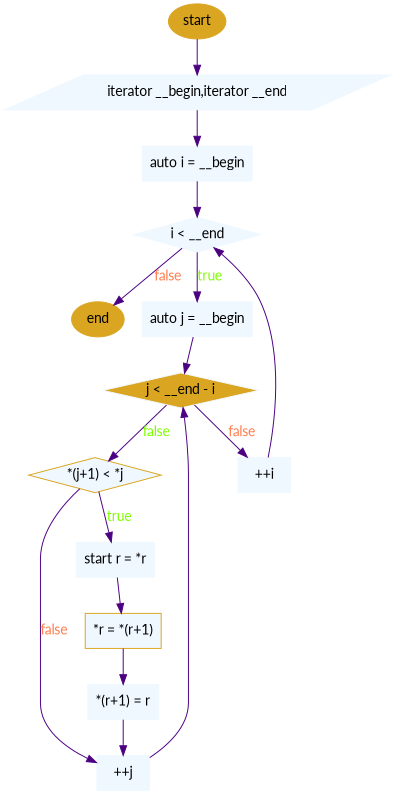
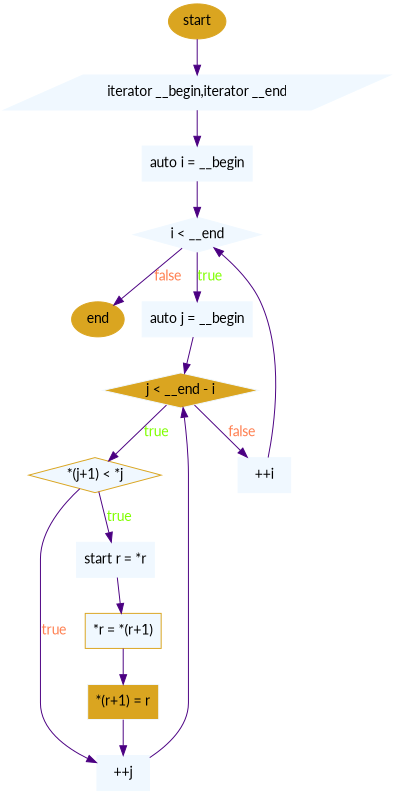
edge "j < __end - i" -> "*(j+1) < *j": label "false" -> "true"
edge "*(j+1) < *j" -> "++j": label "false" -> "true"
node "*(r+1) = r": fillcolor aliceblue -> goldenrod
